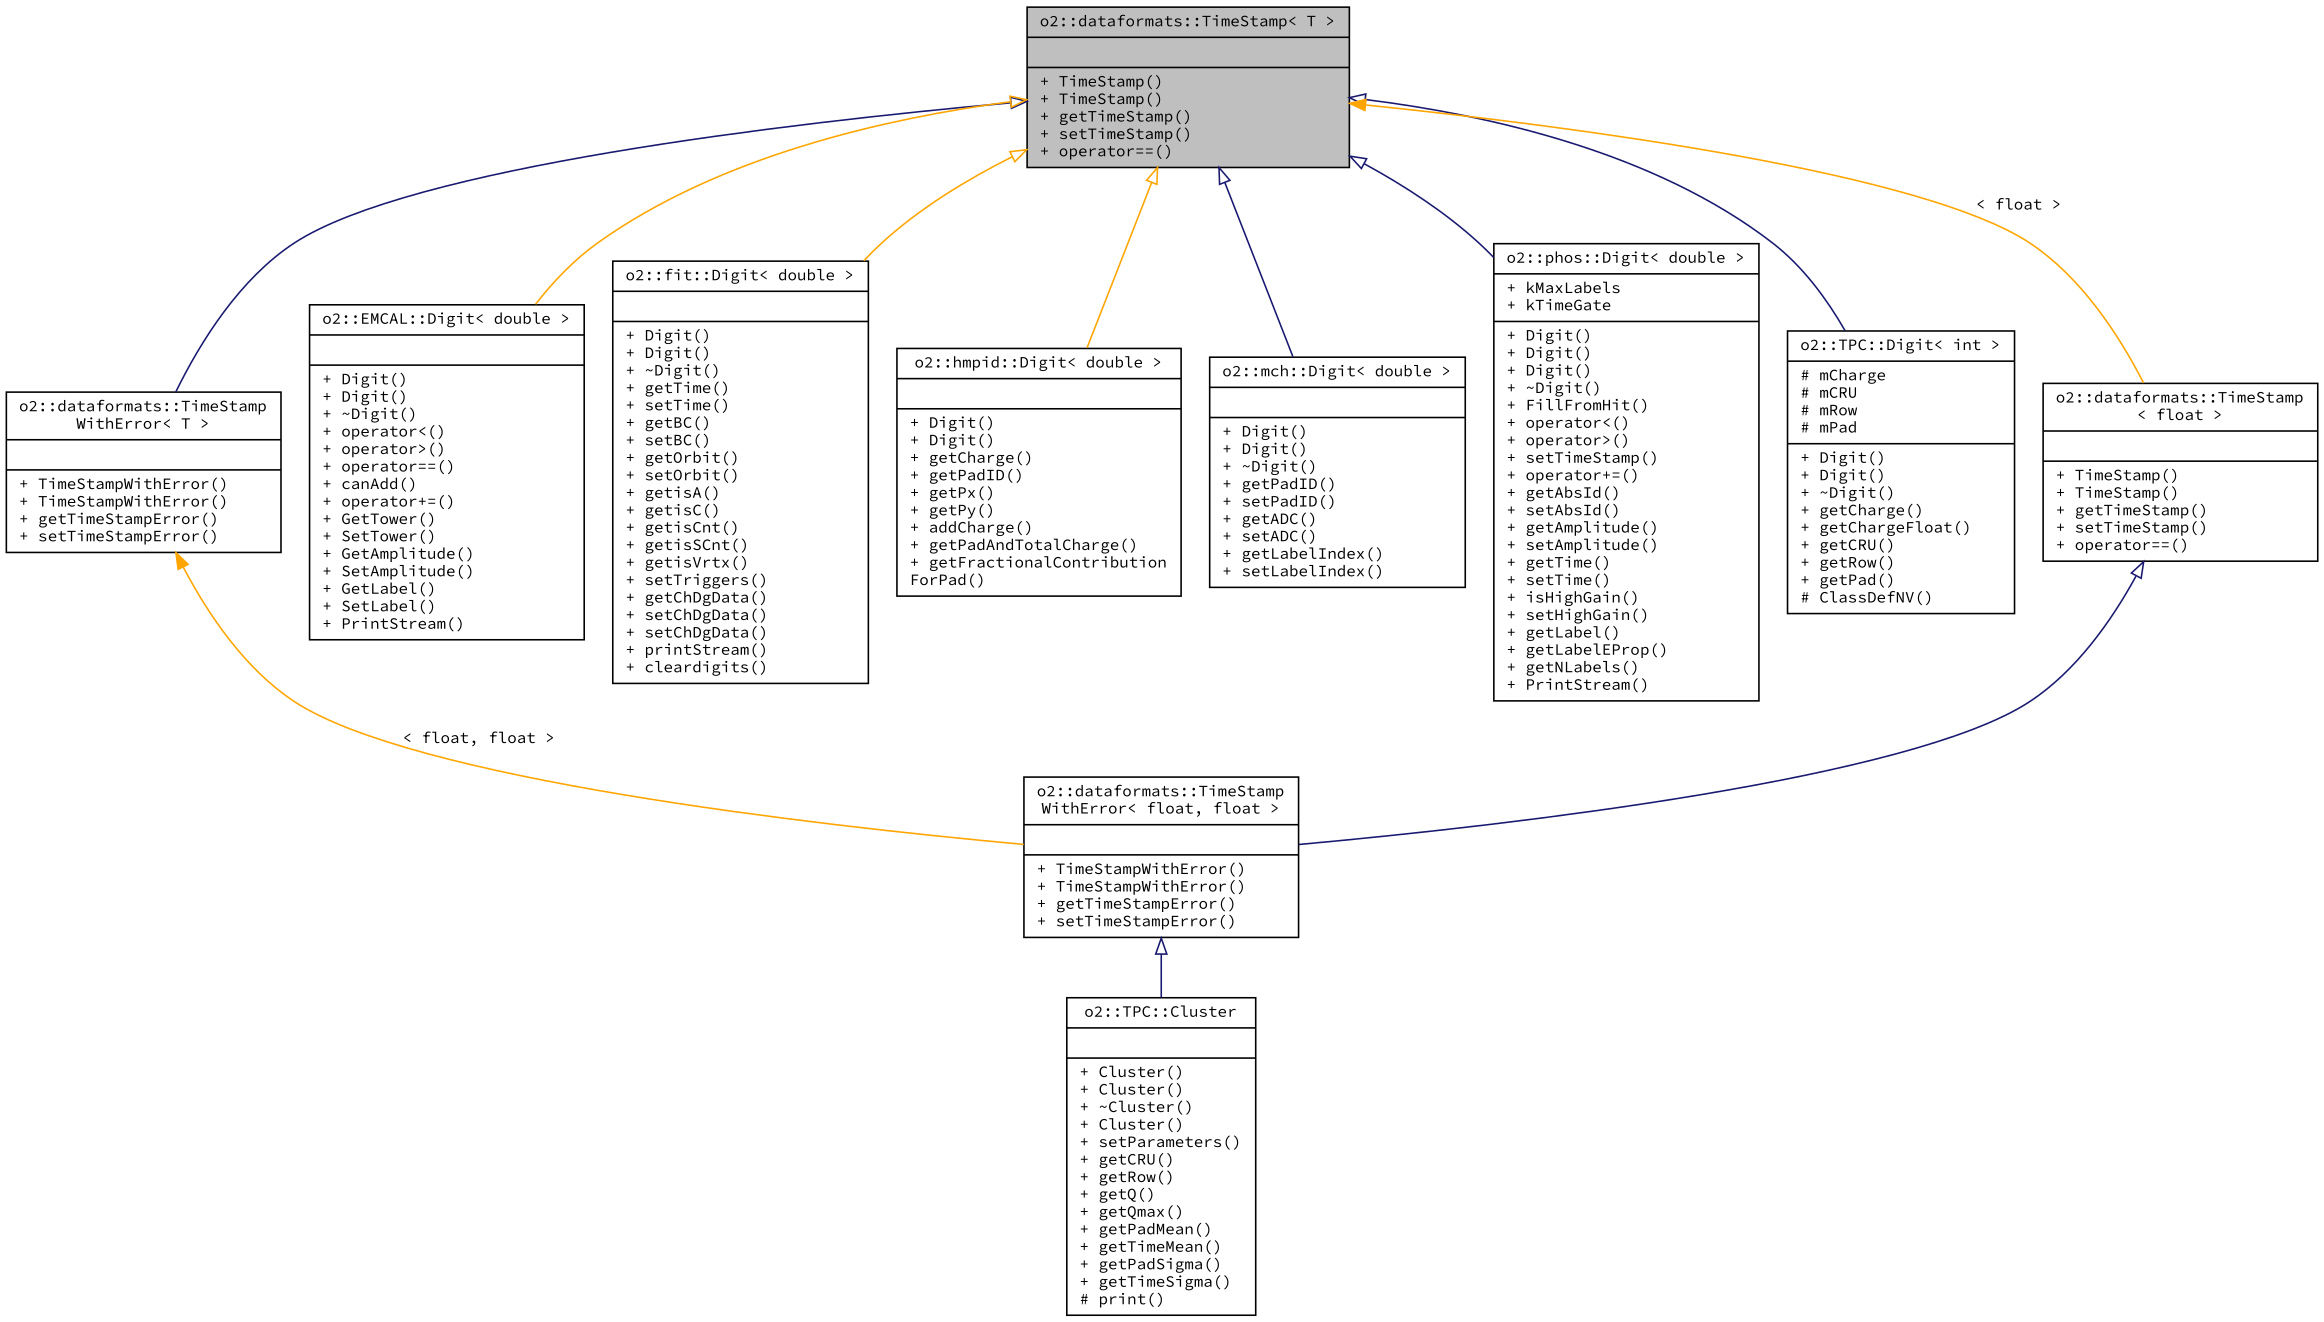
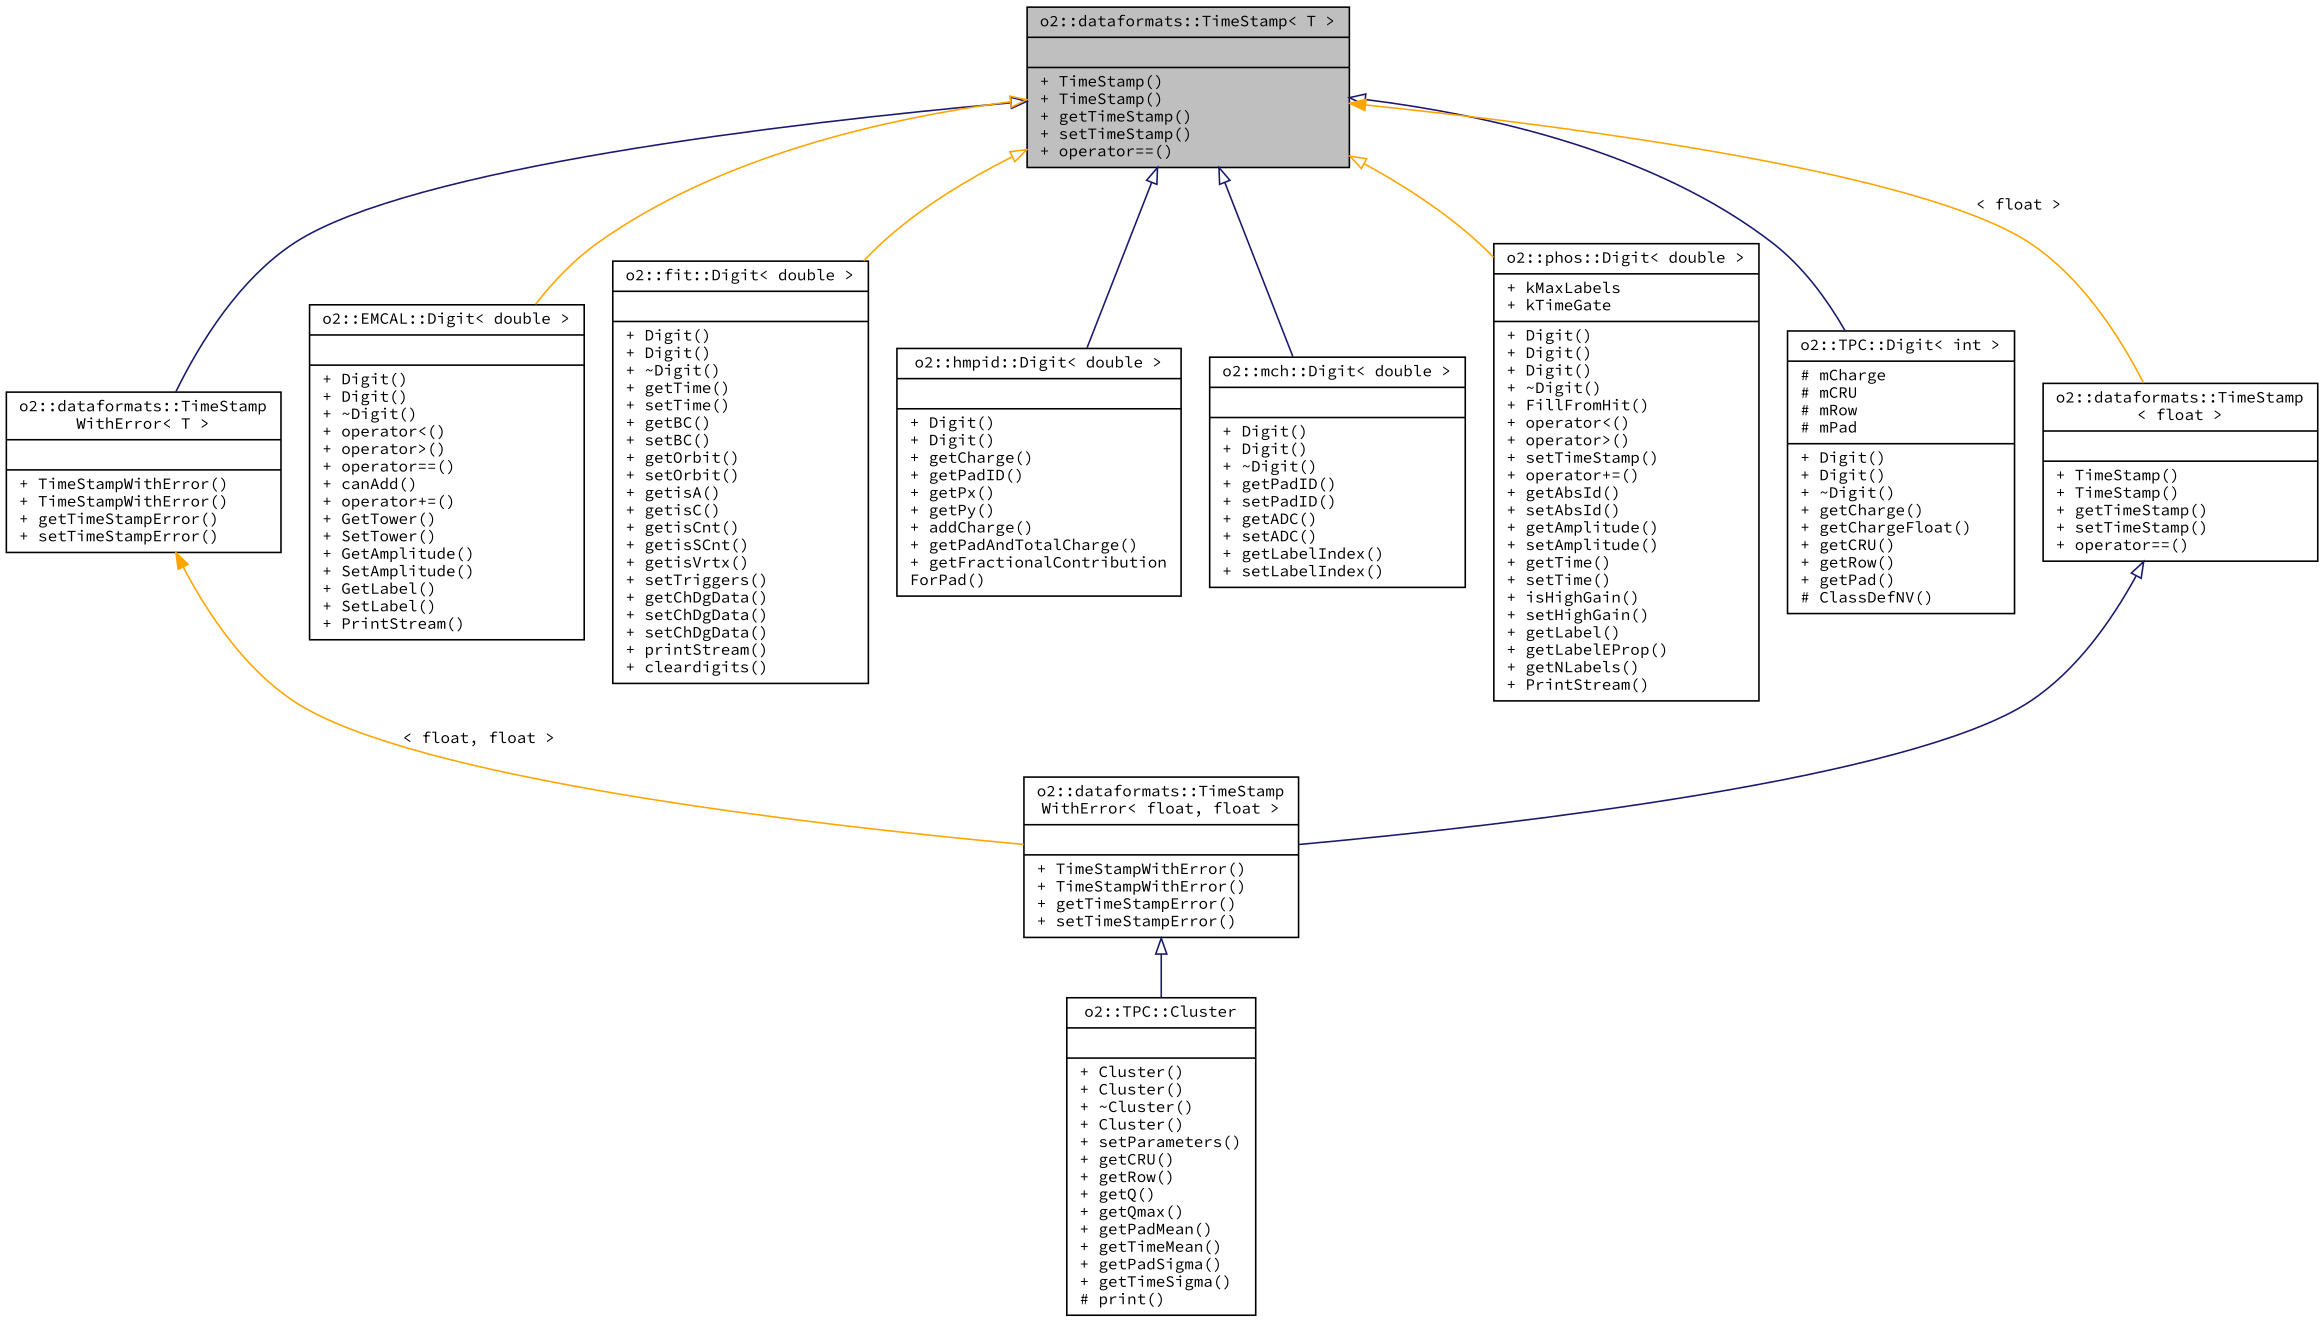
edge "o2::phos::Digit< double >" -> "o2::dataformats::TimeStamp< T >": color midnightblue -> orange
edge "o2::hmpid::Digit< double >" -> "o2::dataformats::TimeStamp< T >": color orange -> midnightblue
